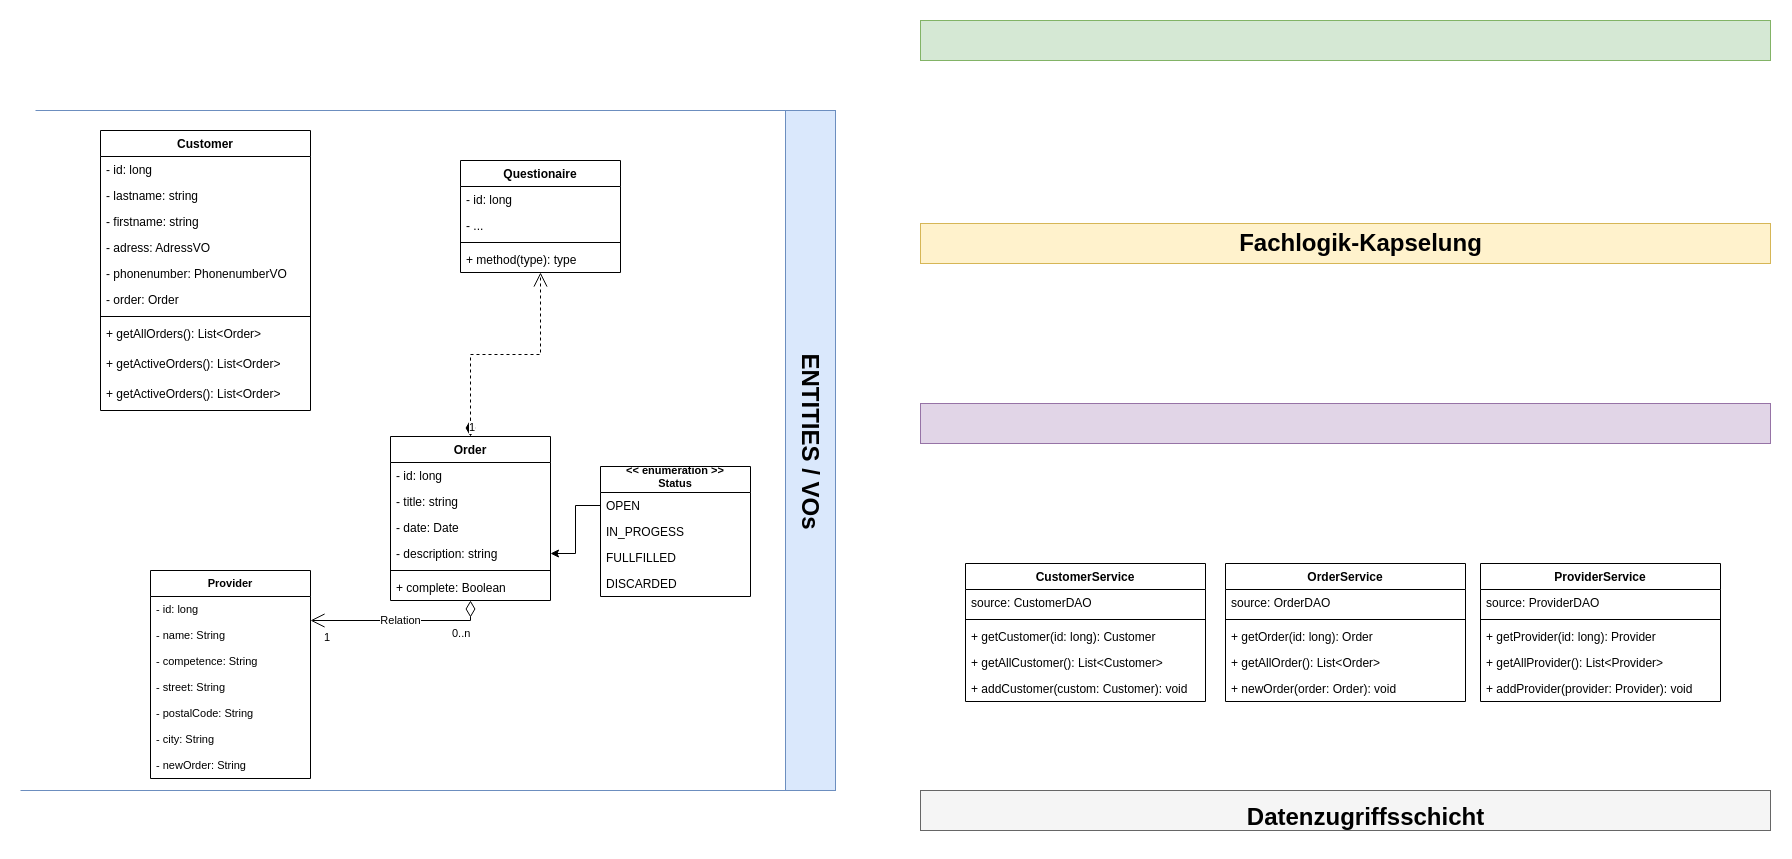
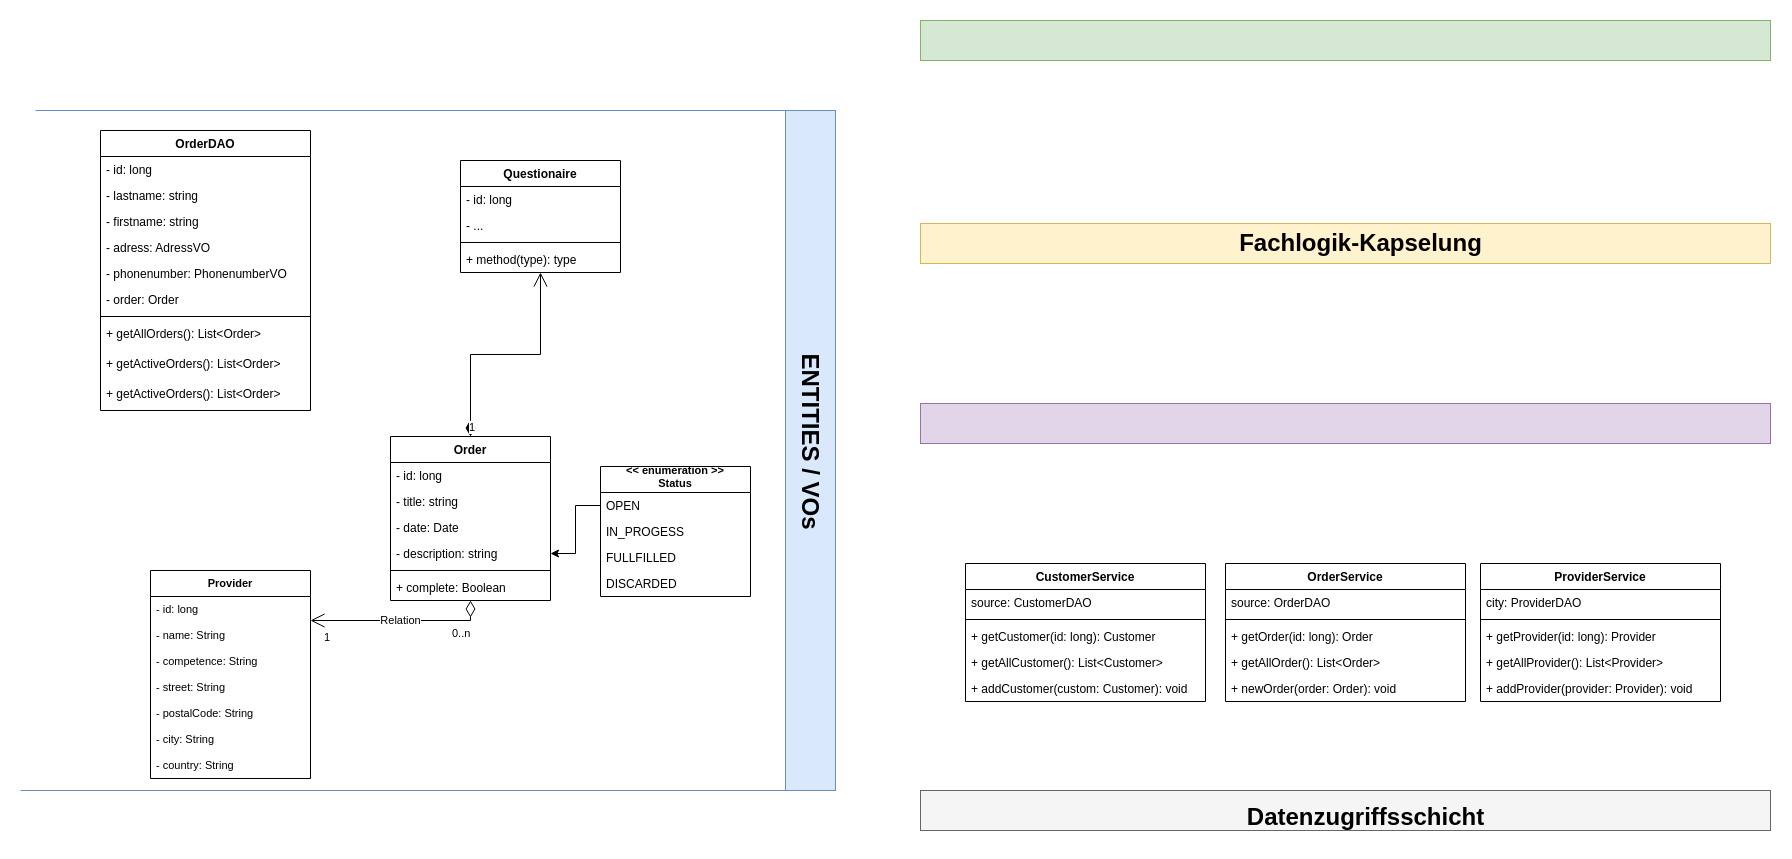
node "Customer": label "Customer" -> "OrderDAO"
edge "Questionaire" -- "Order": style dashed -> solid
node "source: ProviderDAO": label "source: ProviderDAO" -> "city: ProviderDAO"
node "- newOrder: String": label "- newOrder: String" -> "- country: String"
